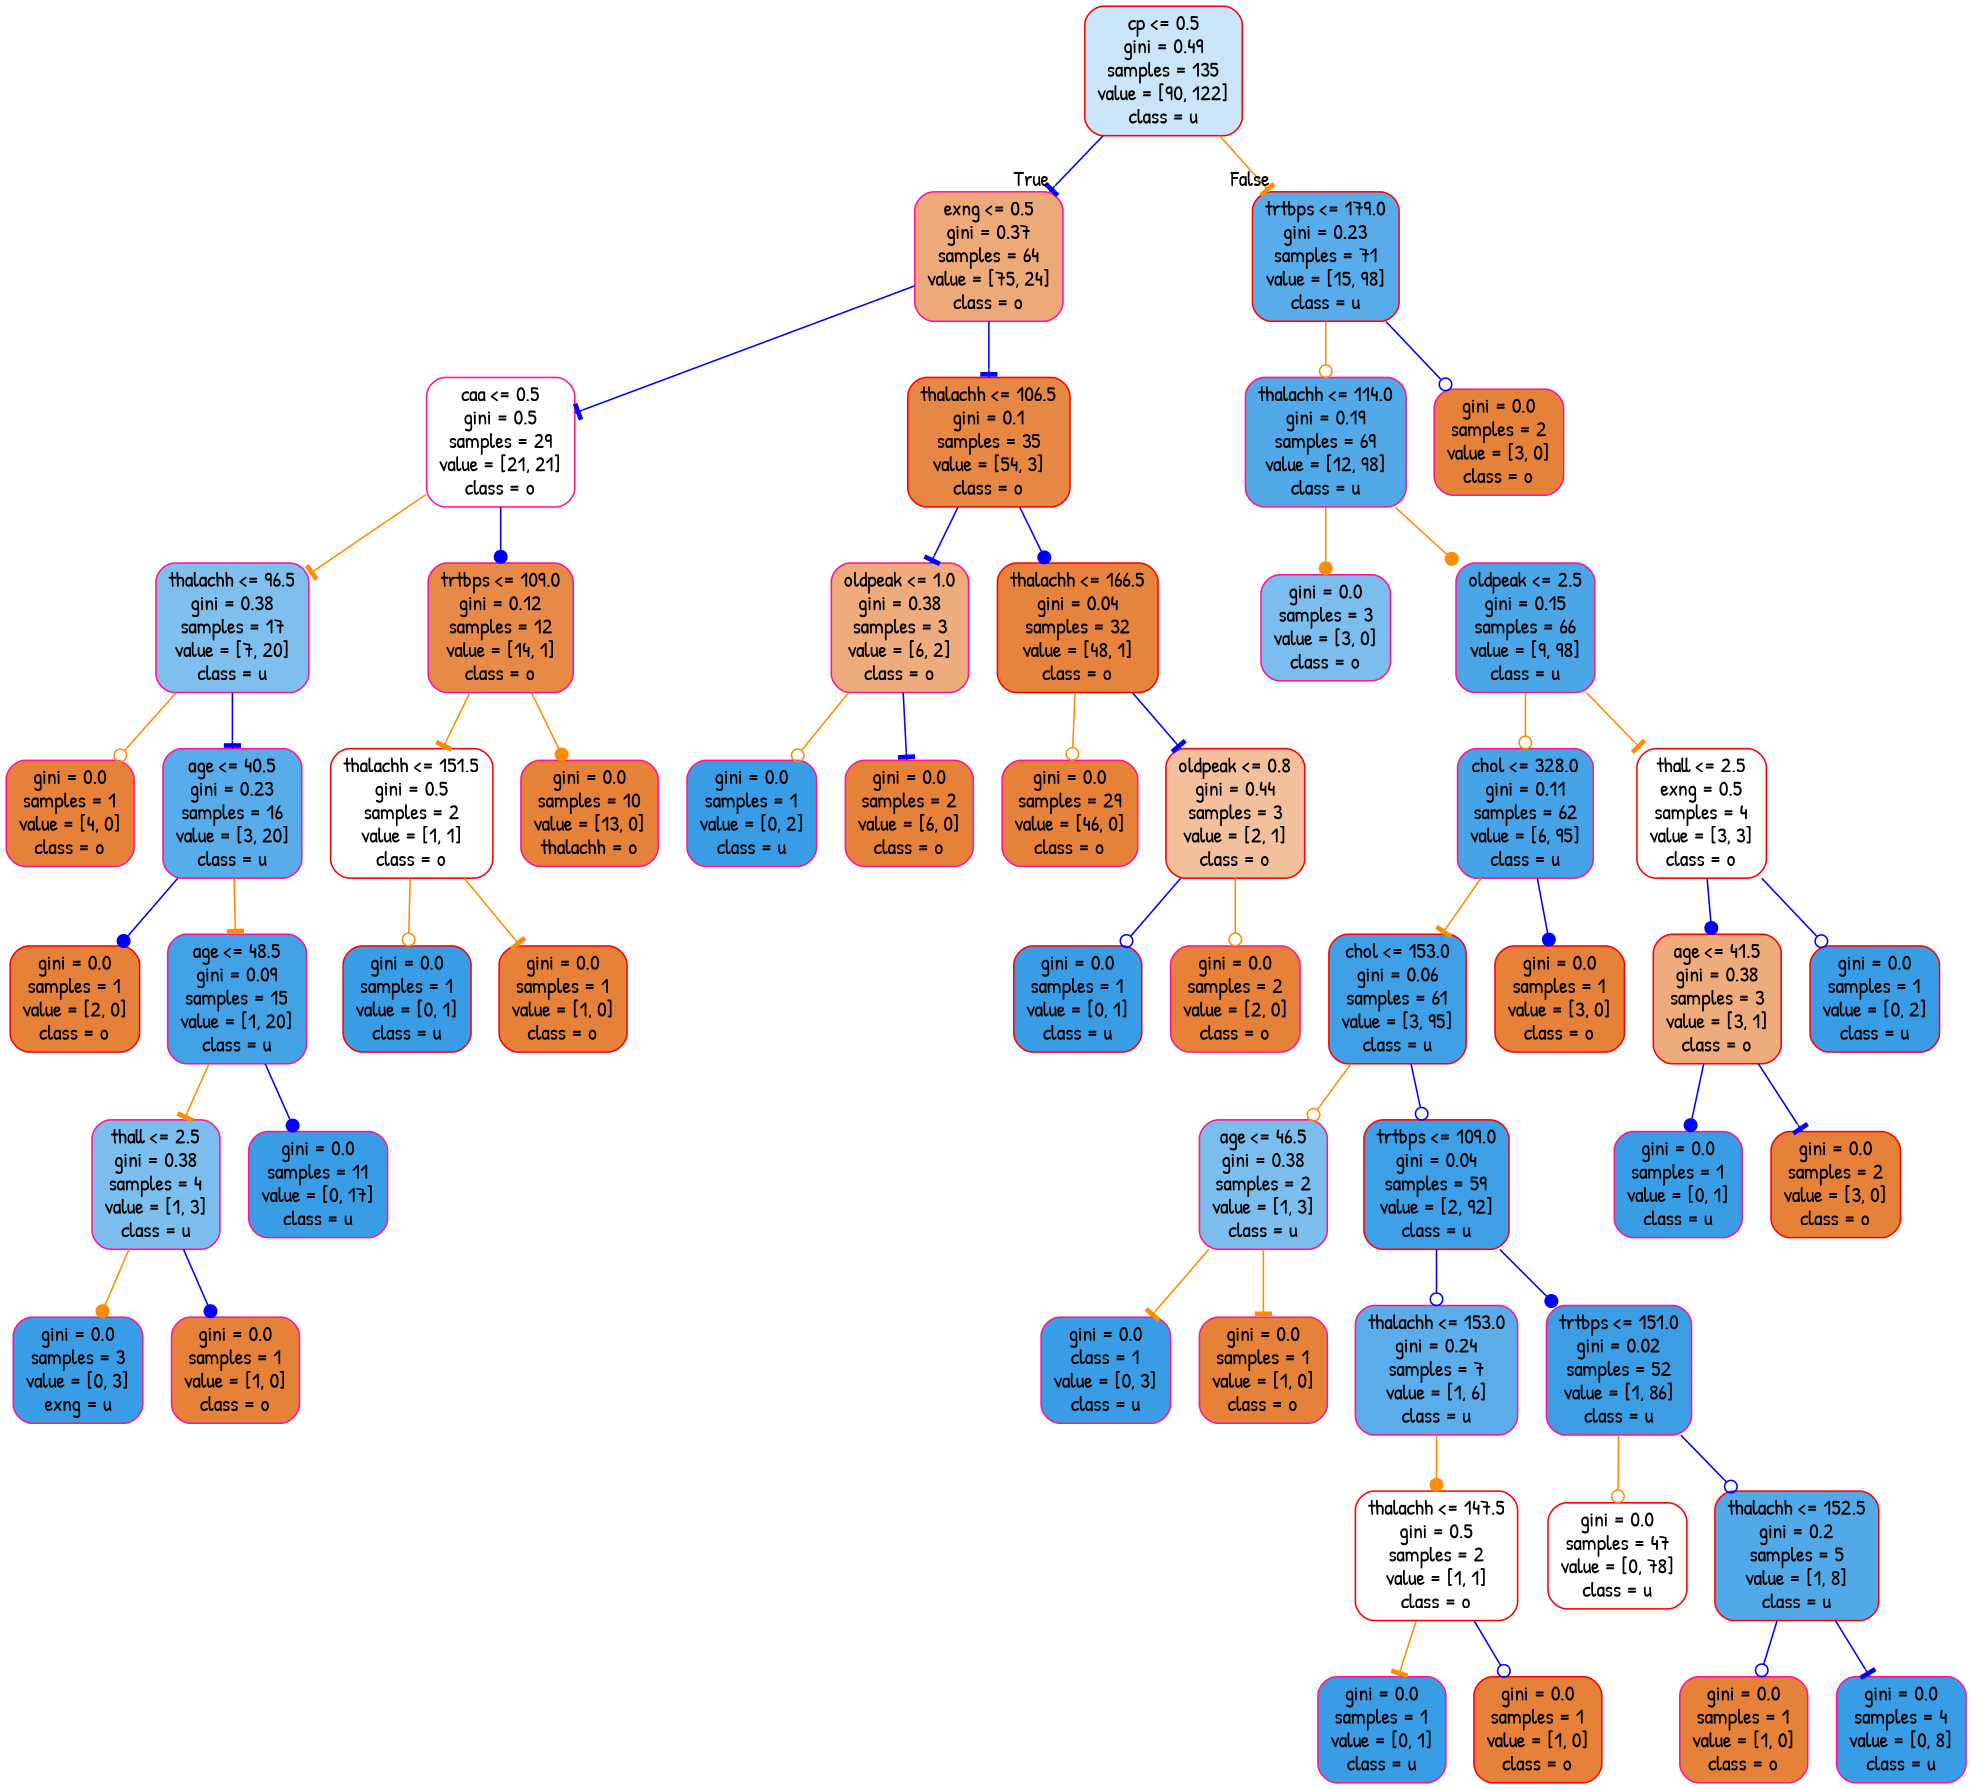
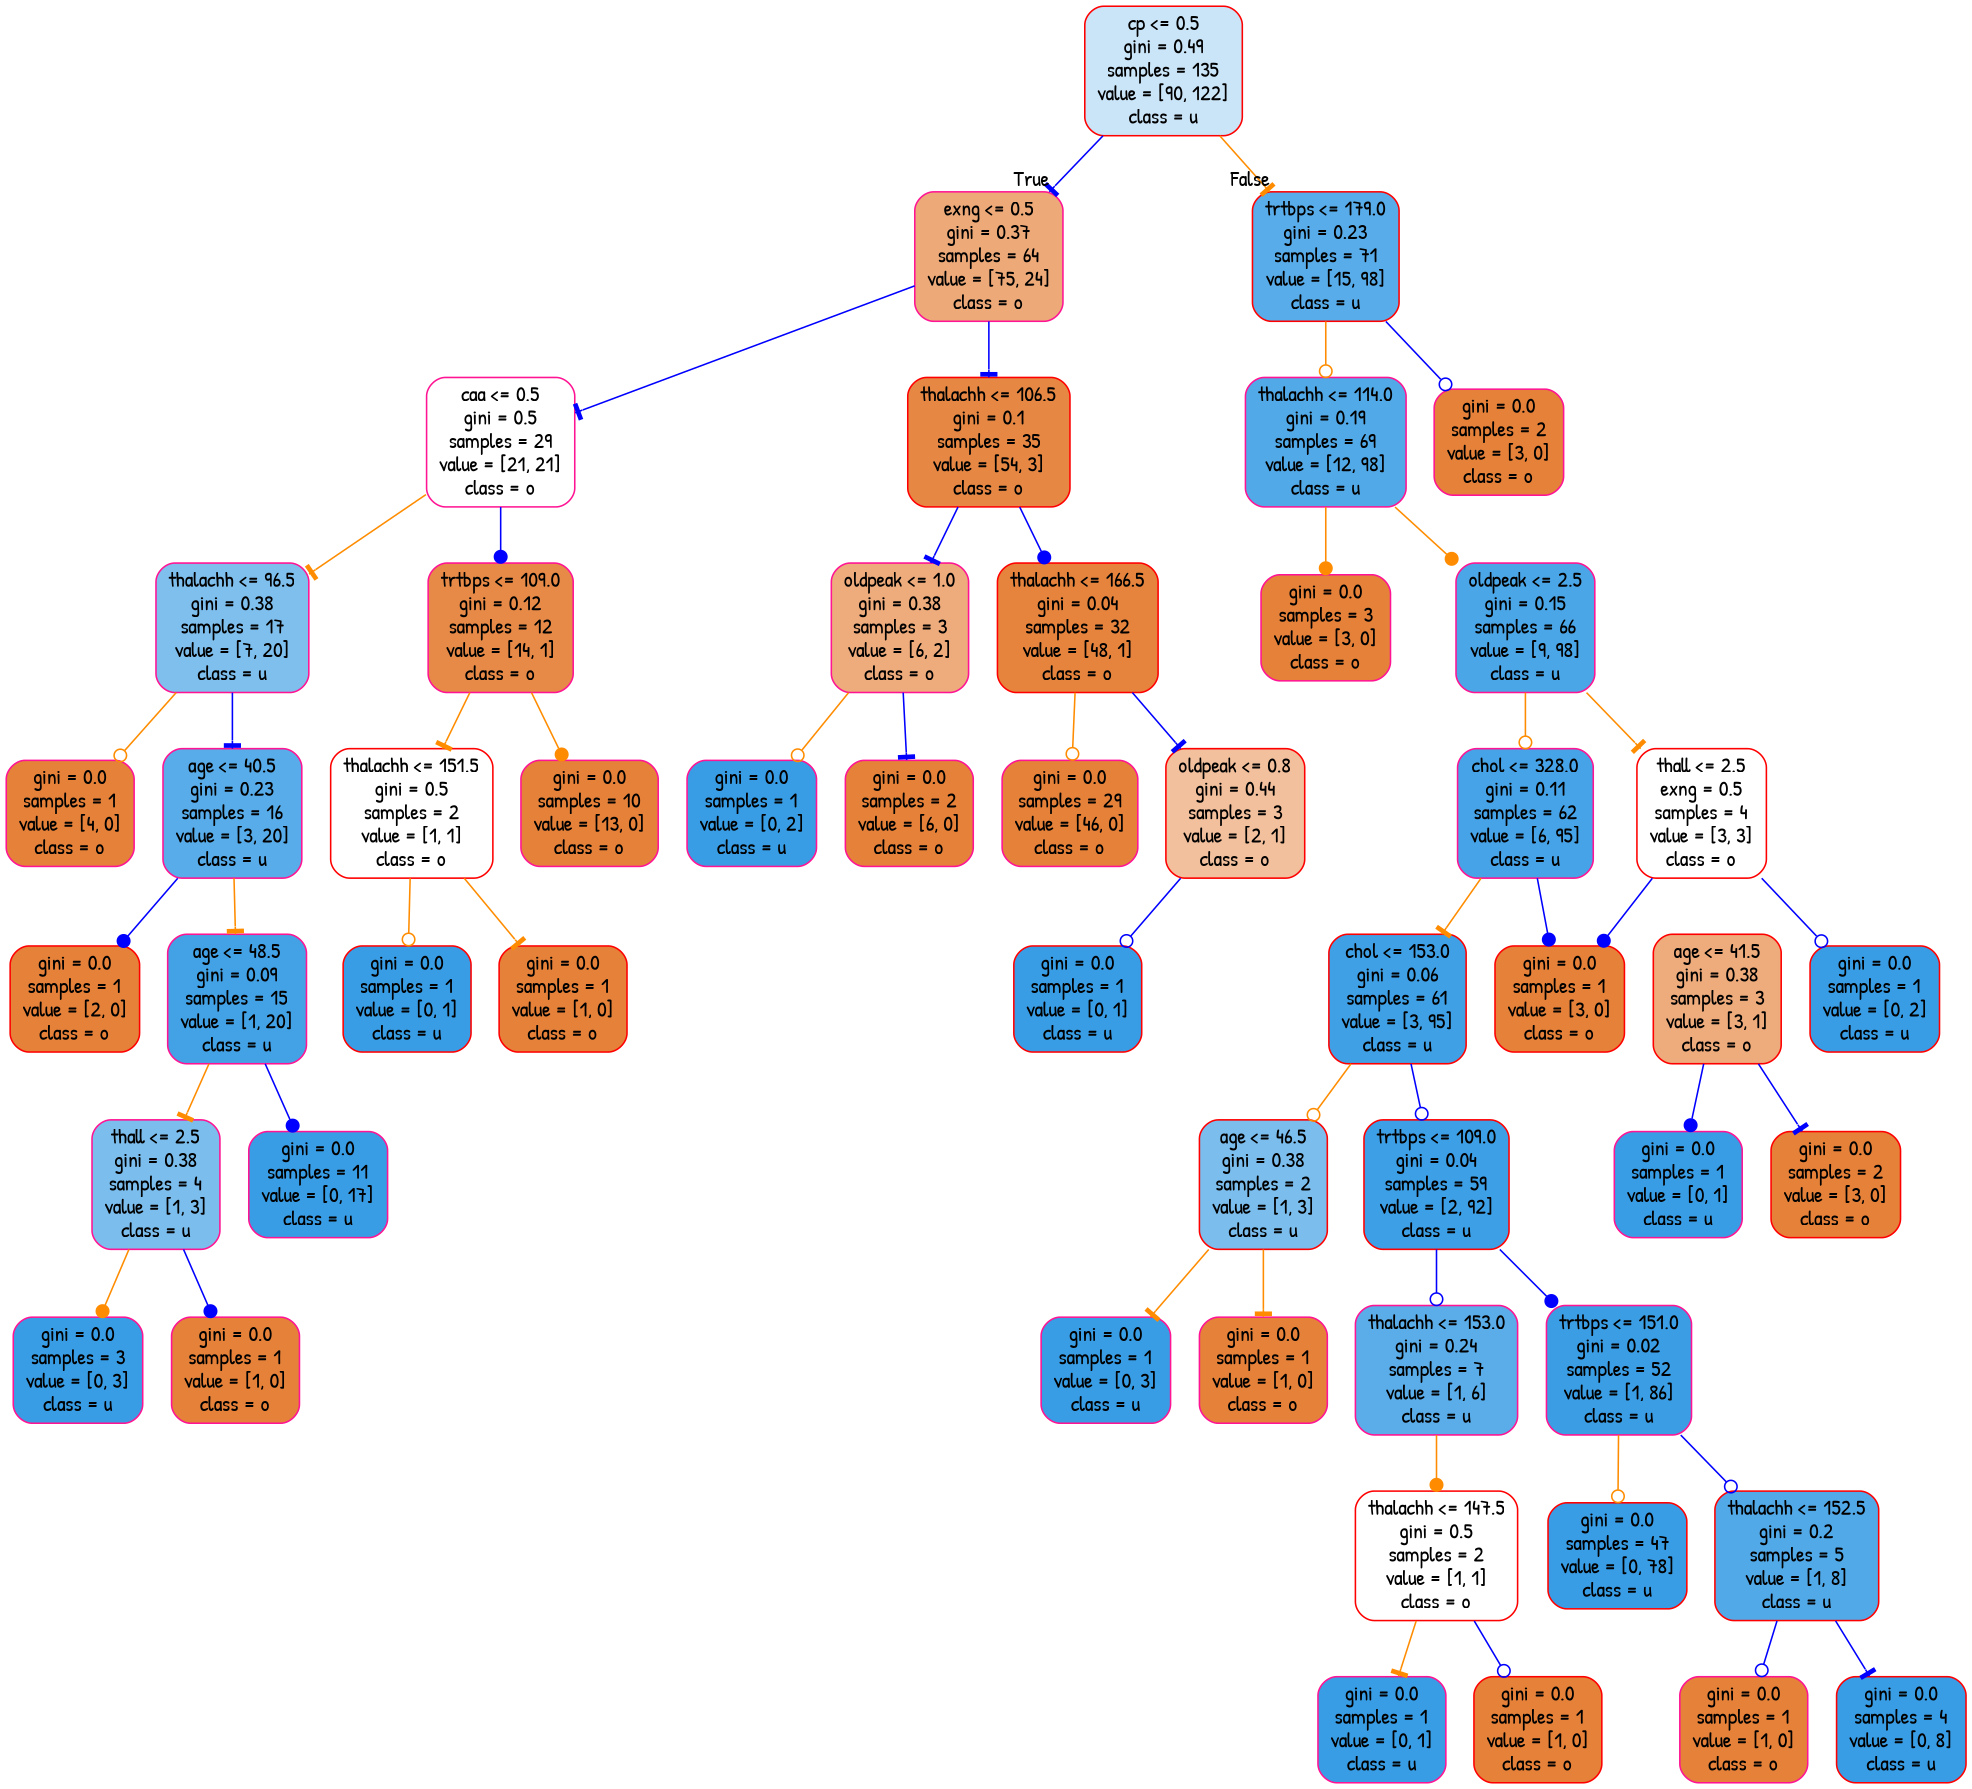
node "gini = 0.0 samples = 3 value = [3, 0] class = o": fillcolor #7bbeee -> #e58139
node "gini = 0.0 samples = 10 value = [13, 0] thalachh = o": label "gini = 0.0 samples = 10 value = [13, 0] thalachh = o" -> "gini = 0.0 samples = 10 value = [13, 0] class = o"
edge "thall <= 2.5 exng = 0.5 samples = 4 value = [3, 3] class = o" -> "age <= 41.5 gini = 0.38 samples = 3 value = [3, 1] class = o": now "thall <= 2.5 exng = 0.5 samples = 4 value = [3, 3] class = o" -> "gini = 0.0 samples = 1 value = [3, 0] class = o"
node "gini = 0.0 samples = 2 value = [2, 0] class = o": removed
node "age <= 46.5 gini = 0.38 samples = 2 value = [1, 3] class = u": color deeppink -> red
node "gini = 0.0 samples = 3 value = [0, 3] exng = u": label "gini = 0.0 samples = 3 value = [0, 3] exng = u" -> "gini = 0.0 samples = 3 value = [0, 3] class = u"
node "gini = 0.0 class = 1 value = [0, 3] class = u": label "gini = 0.0 class = 1 value = [0, 3] class = u" -> "gini = 0.0 samples = 1 value = [0, 3] class = u"
node "gini = 0.0 samples = 47 value = [0, 78] class = u": fillcolor #ffffff -> #399de5
node "gini = 0.0 samples = 4 value = [0, 8] class = u": color deeppink -> red
